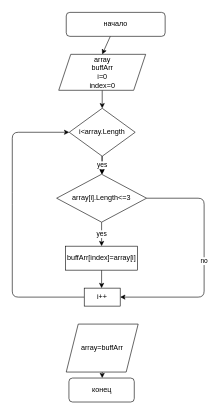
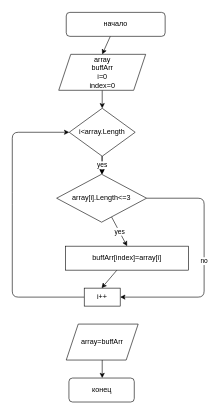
node "buffArr[index]=array[i]": size 72x24 -> 123x24
node "array=buffArr": size 72x48 -> 72x36
